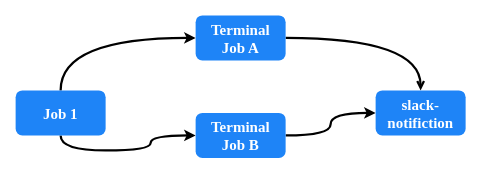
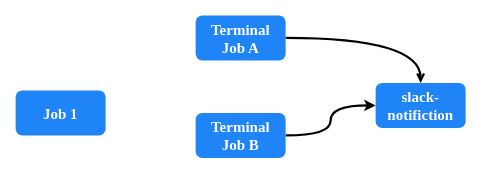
edge "Job 1" -> "Terminal Job A": removed
node "slack-notifiction": moved (420, 113) -> (420, 105)
edge "Job 1" -> "Terminal Job B": removed
